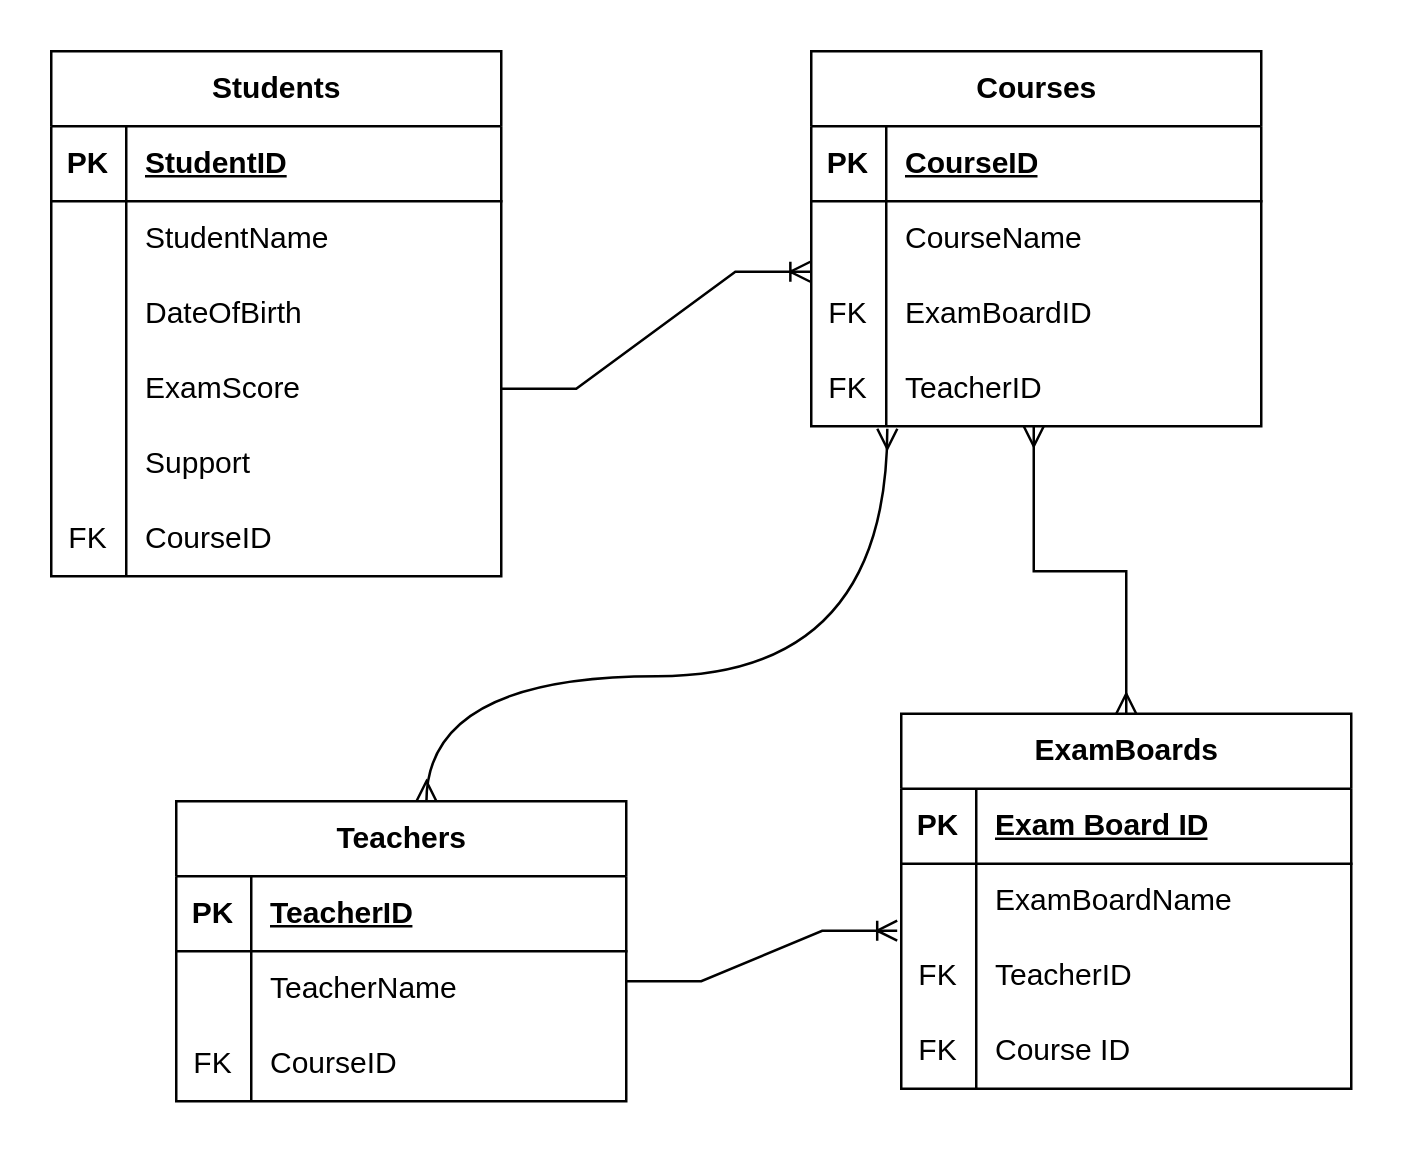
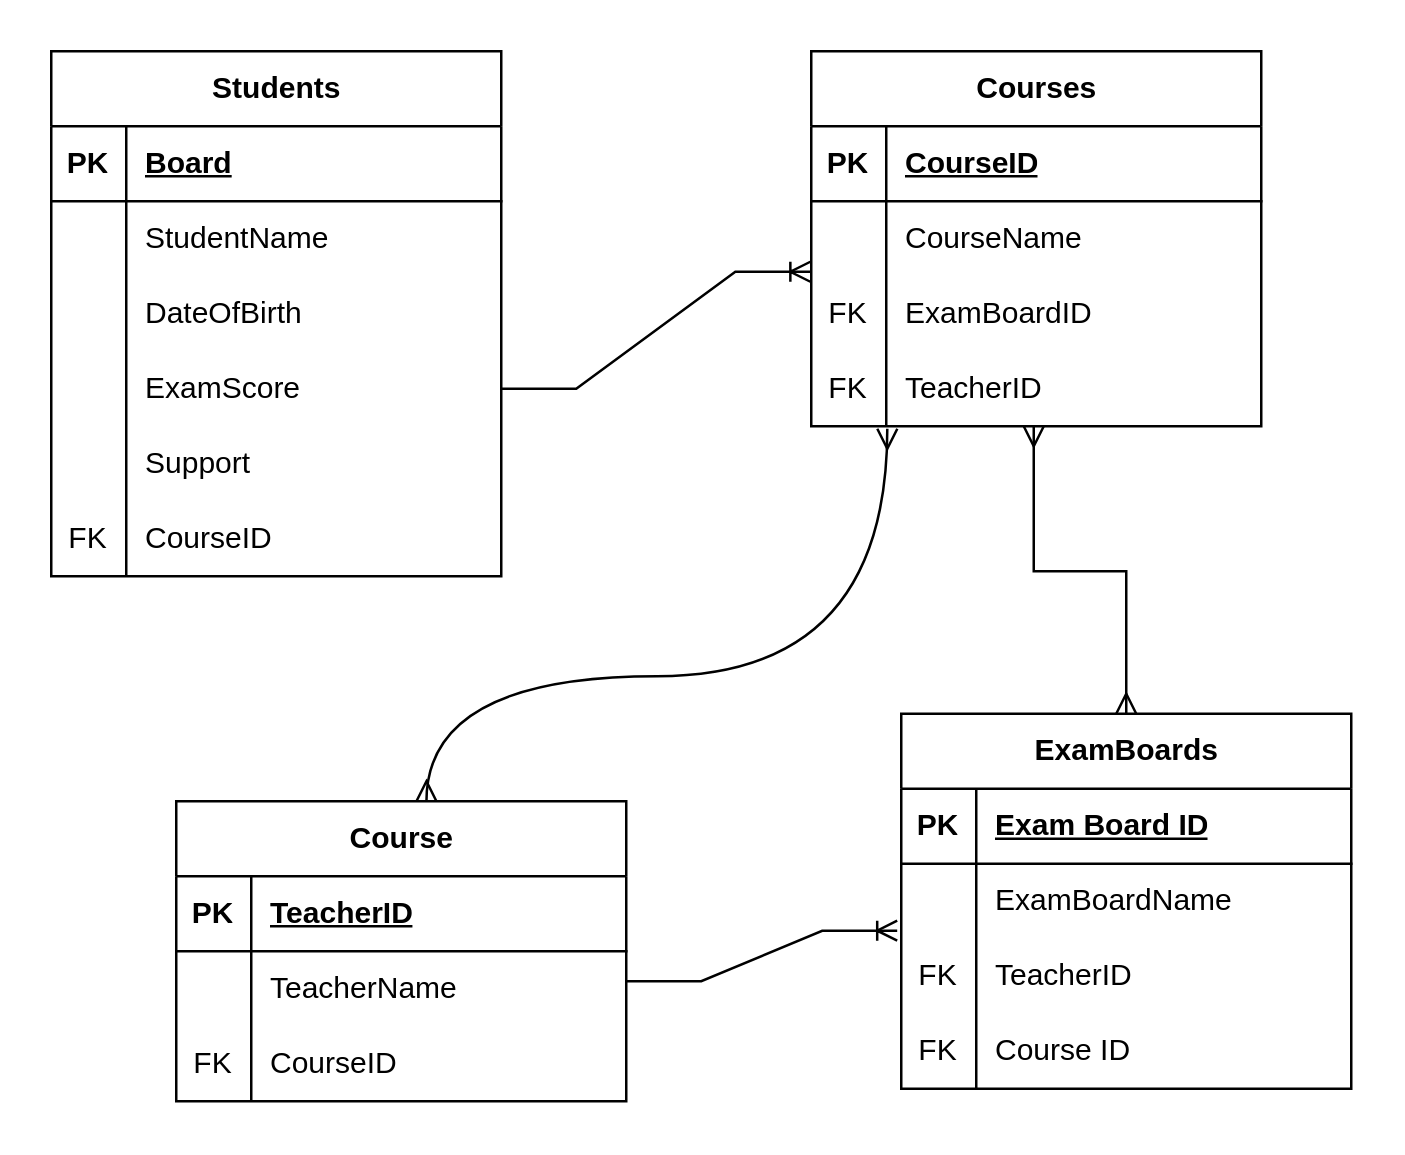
node "StudentID": label "StudentID" -> "Board"
node "Teachers": label "Teachers" -> "Course"
